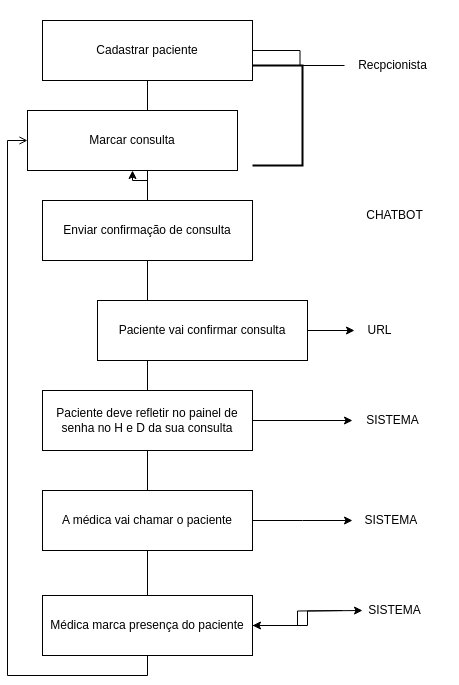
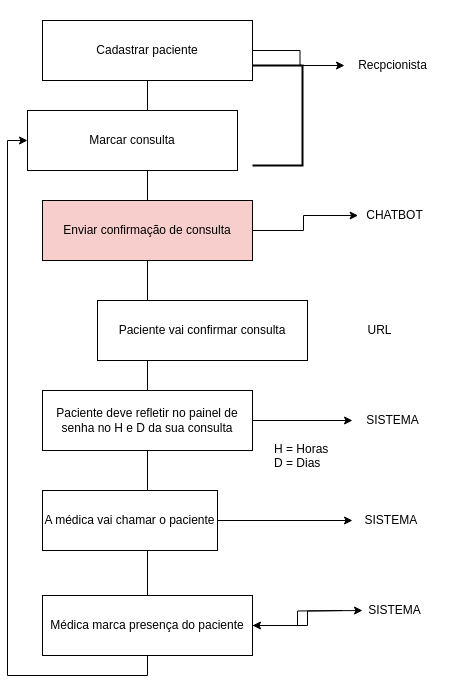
edge "Cadastrar paciente" -- "Recpcionista": arrowhead none -> classic
edge "Médica marca presença do paciente" -> "Marcar consulta": arrowhead open -> classic
edge "Enviar confirmação de consulta" -> "Marcar consulta": now "Enviar confirmação de consulta" -> "CHATBOT"
node "Enviar confirmação de consulta": fillcolor #ffffff -> #f8cecc
edge "Paciente vai confirmar consulta" -> "URL": removed
node "H = Horas D = Dias": added
node "A médica vai chamar o paciente": size 210x60 -> 175x60
